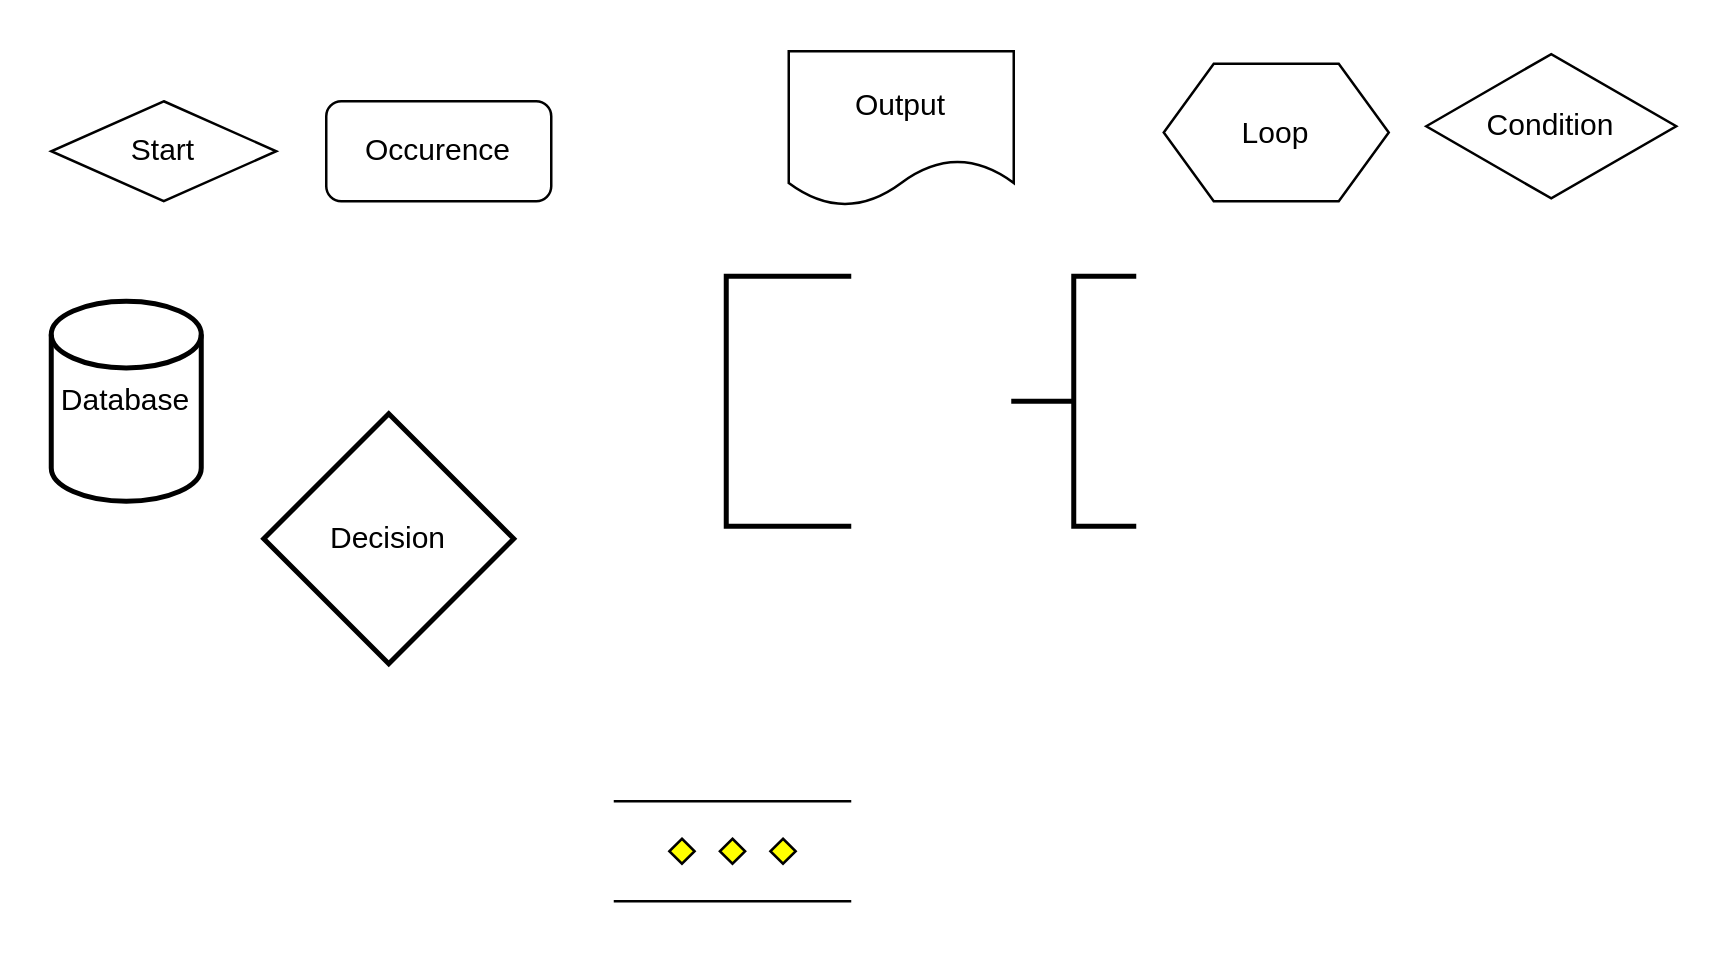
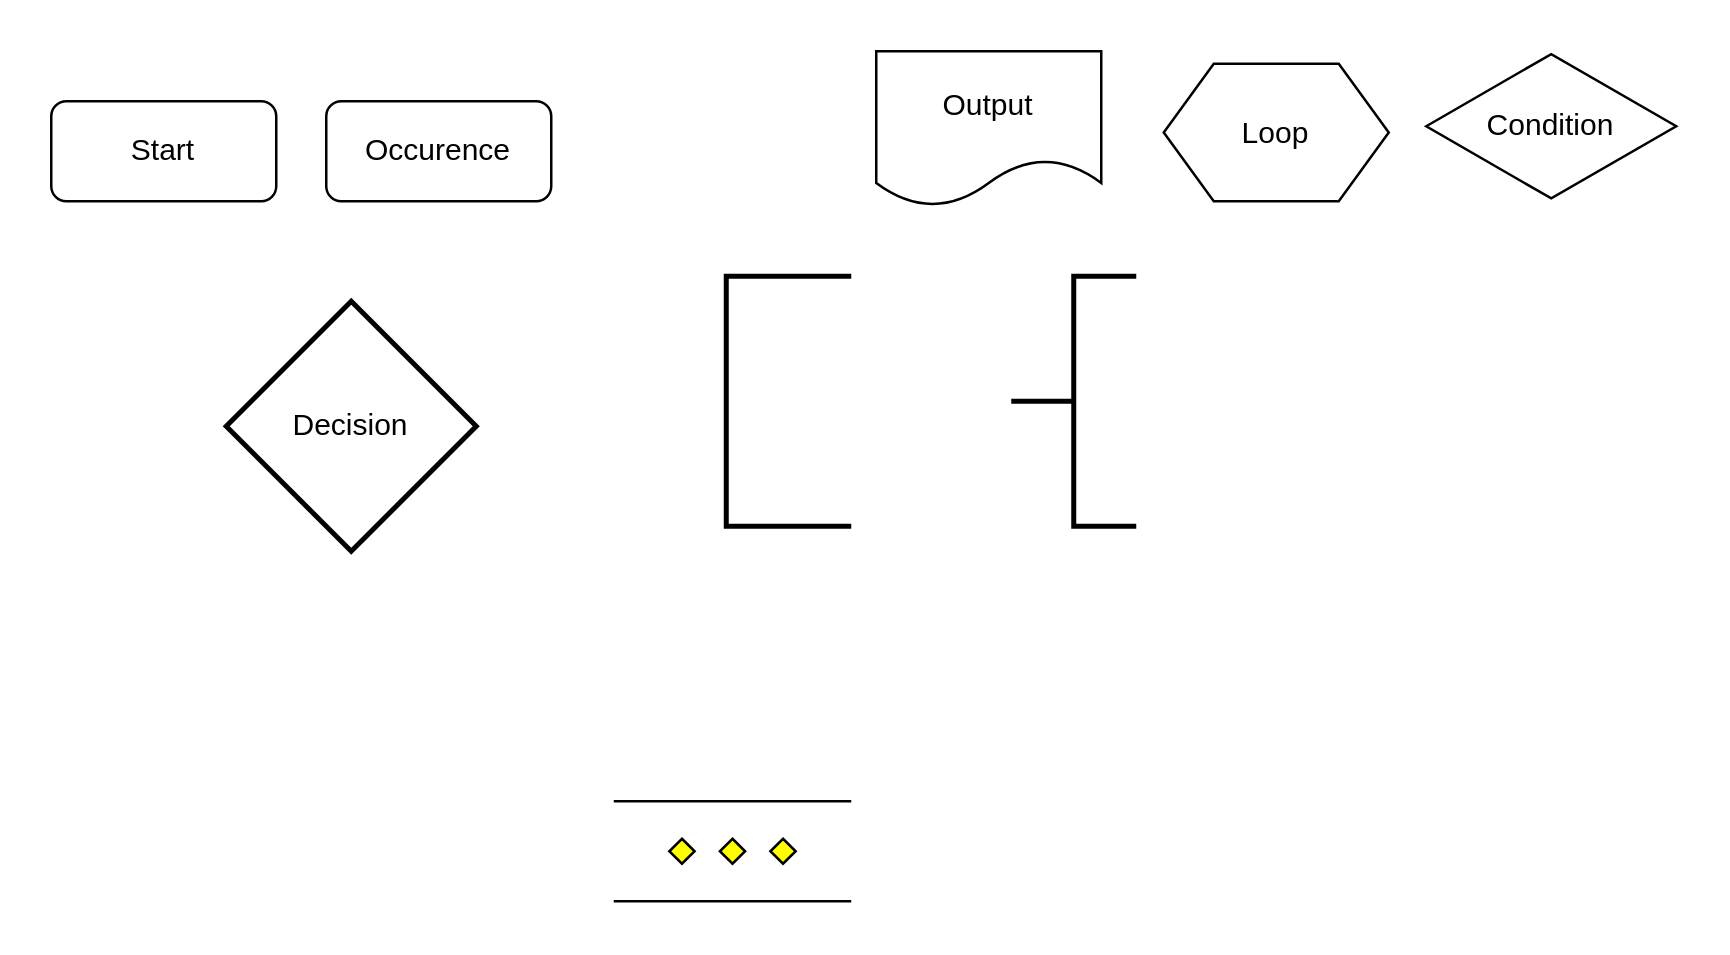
node "Output": moved (901, 129) -> (989, 129)
node "Start": shape diamond -> rounded rectangle
node "Database": removed
node "Decision": moved (389, 539) -> (351, 426)
